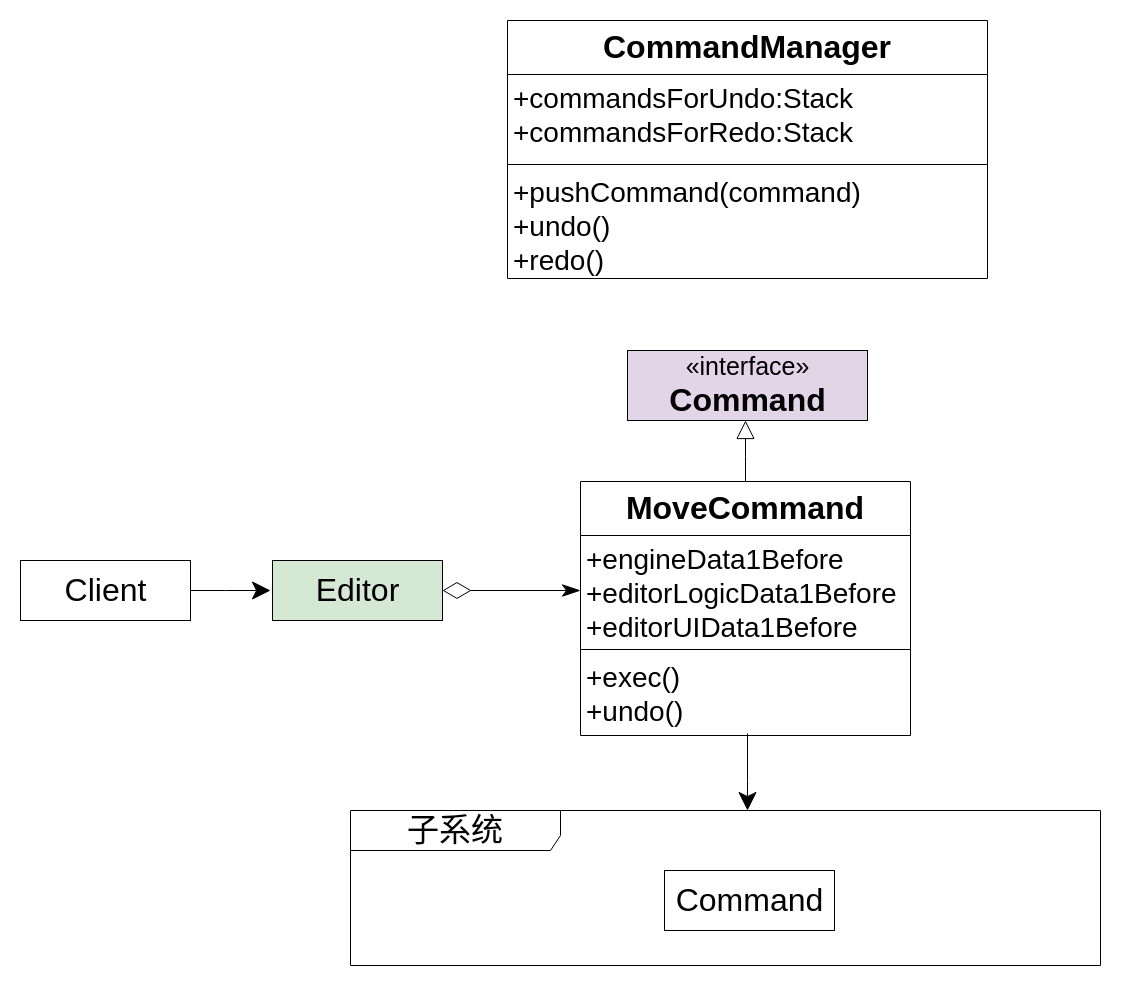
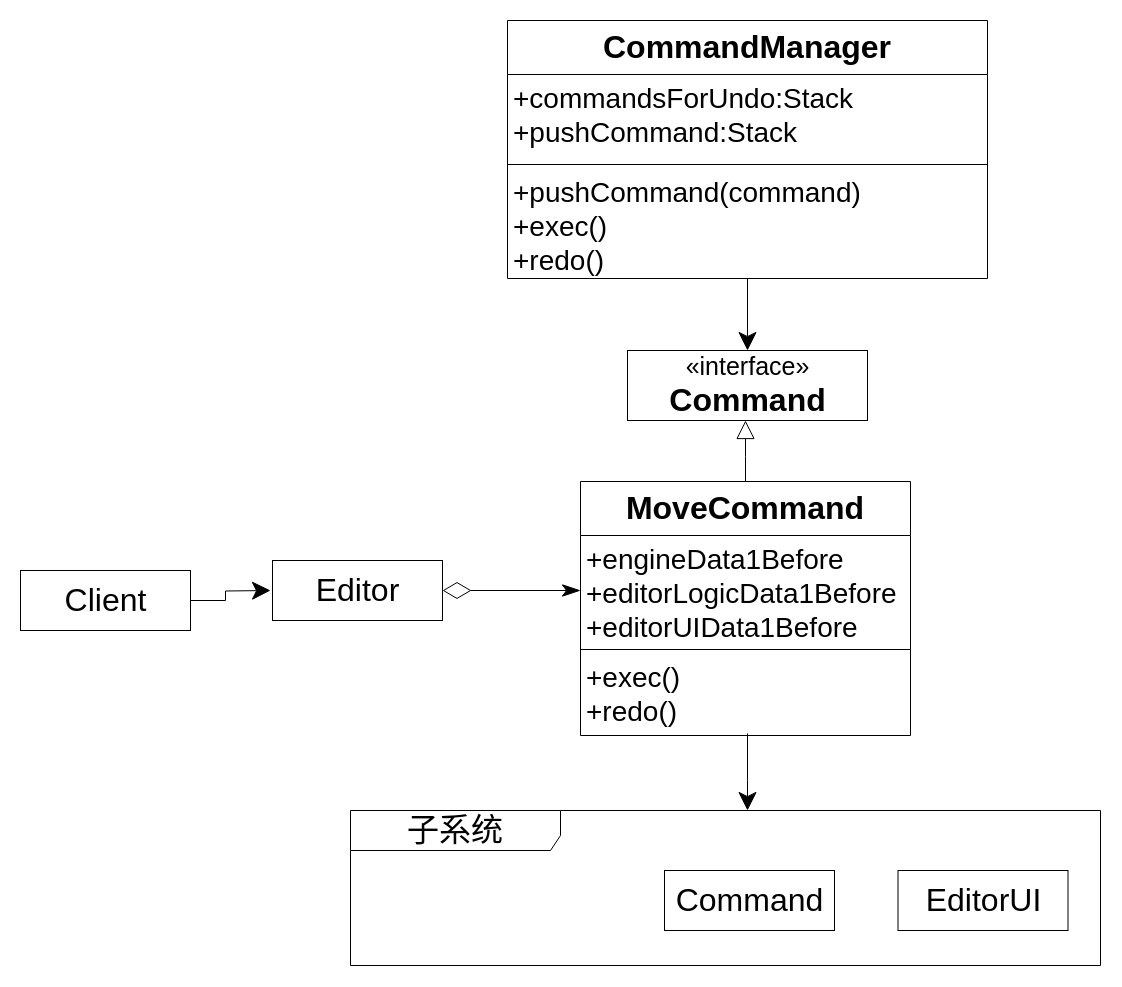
node "+commandsForUndo:Stack +commandsForRedo:Stack": label "+commandsForUndo:Stack +commandsForRedo:Stack" -> "+commandsForUndo:Stack +pushCommand:Stack"
node "+pushCommand(command) +undo() +redo()": label "+pushCommand(command) +undo() +redo()" -> "+pushCommand(command) +exec() +redo()"
edge "CommandManager" -> "«interface» Command": added
node "«interface» Command": fillcolor #e1d5e7 -> #ffffff
node "Client": moved (106, 591) -> (106, 601)
node "Editor": fillcolor #d5e8d4 -> #ffffff
node "+exec() +undo()": label "+exec() +undo()" -> "+exec() +redo()"
node "EditorUI": added
